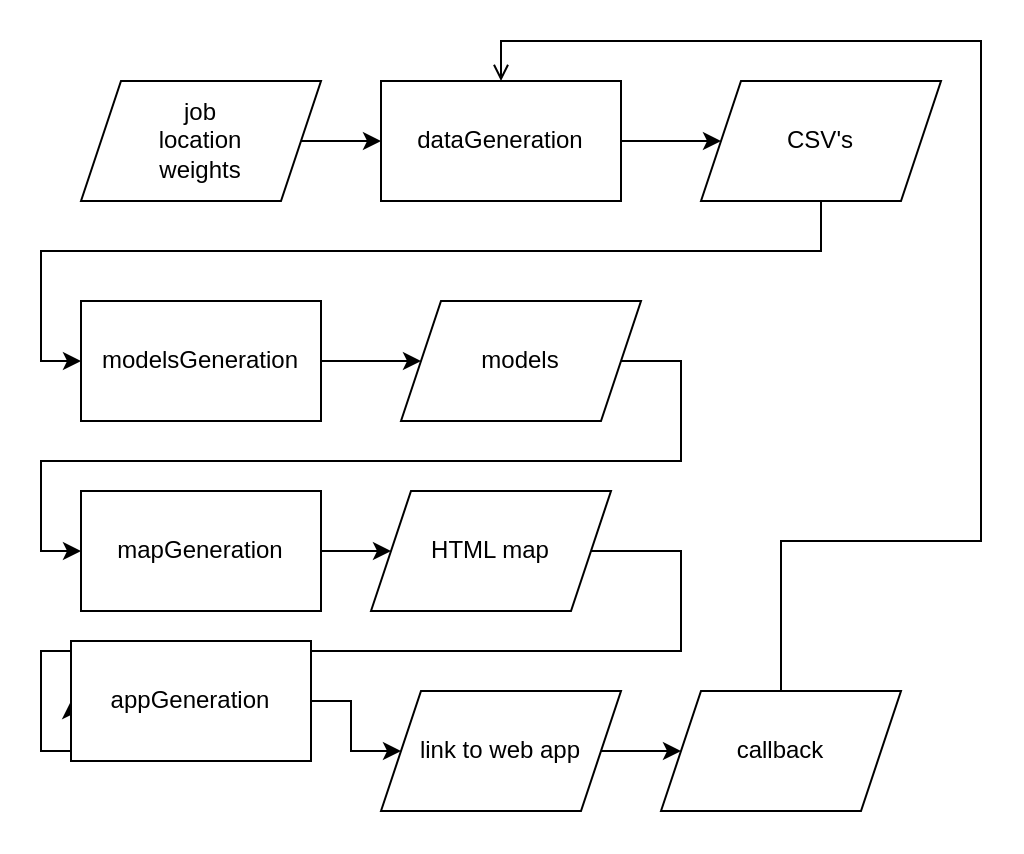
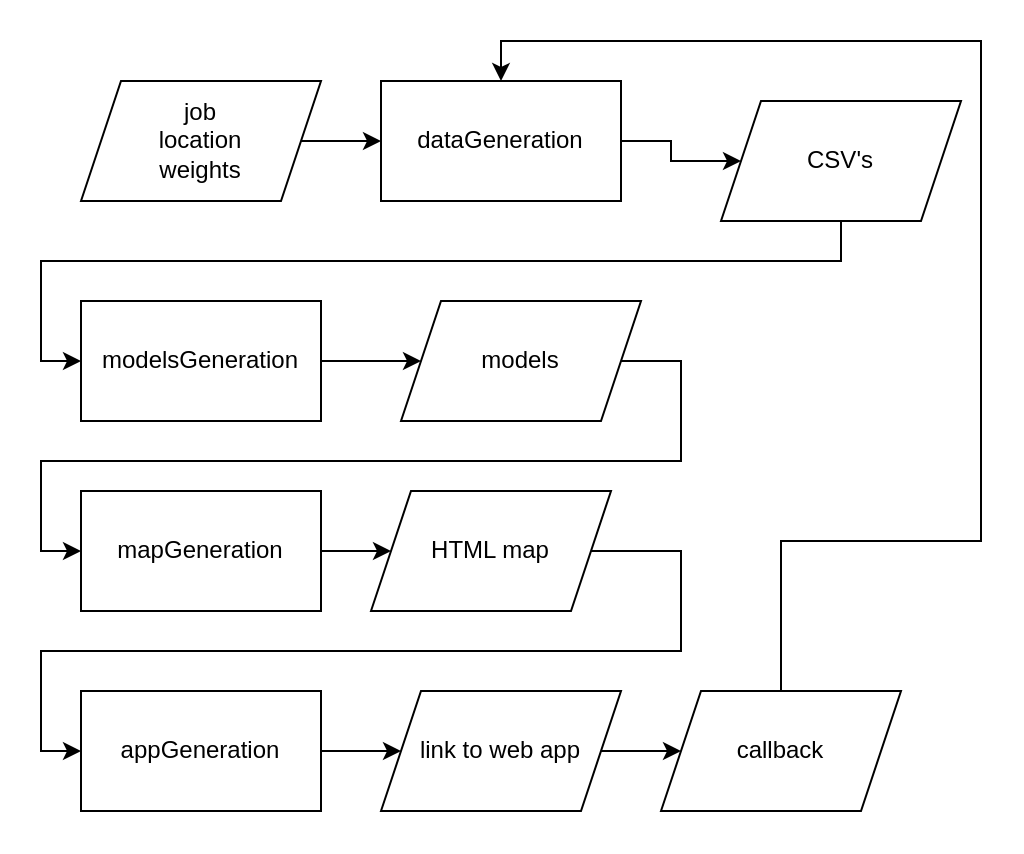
edge "callback" -> "dataGeneration": arrowhead open -> classic
node "CSV's": moved (821, 141) -> (841, 161)
node "appGeneration": moved (191, 701) -> (201, 751)
